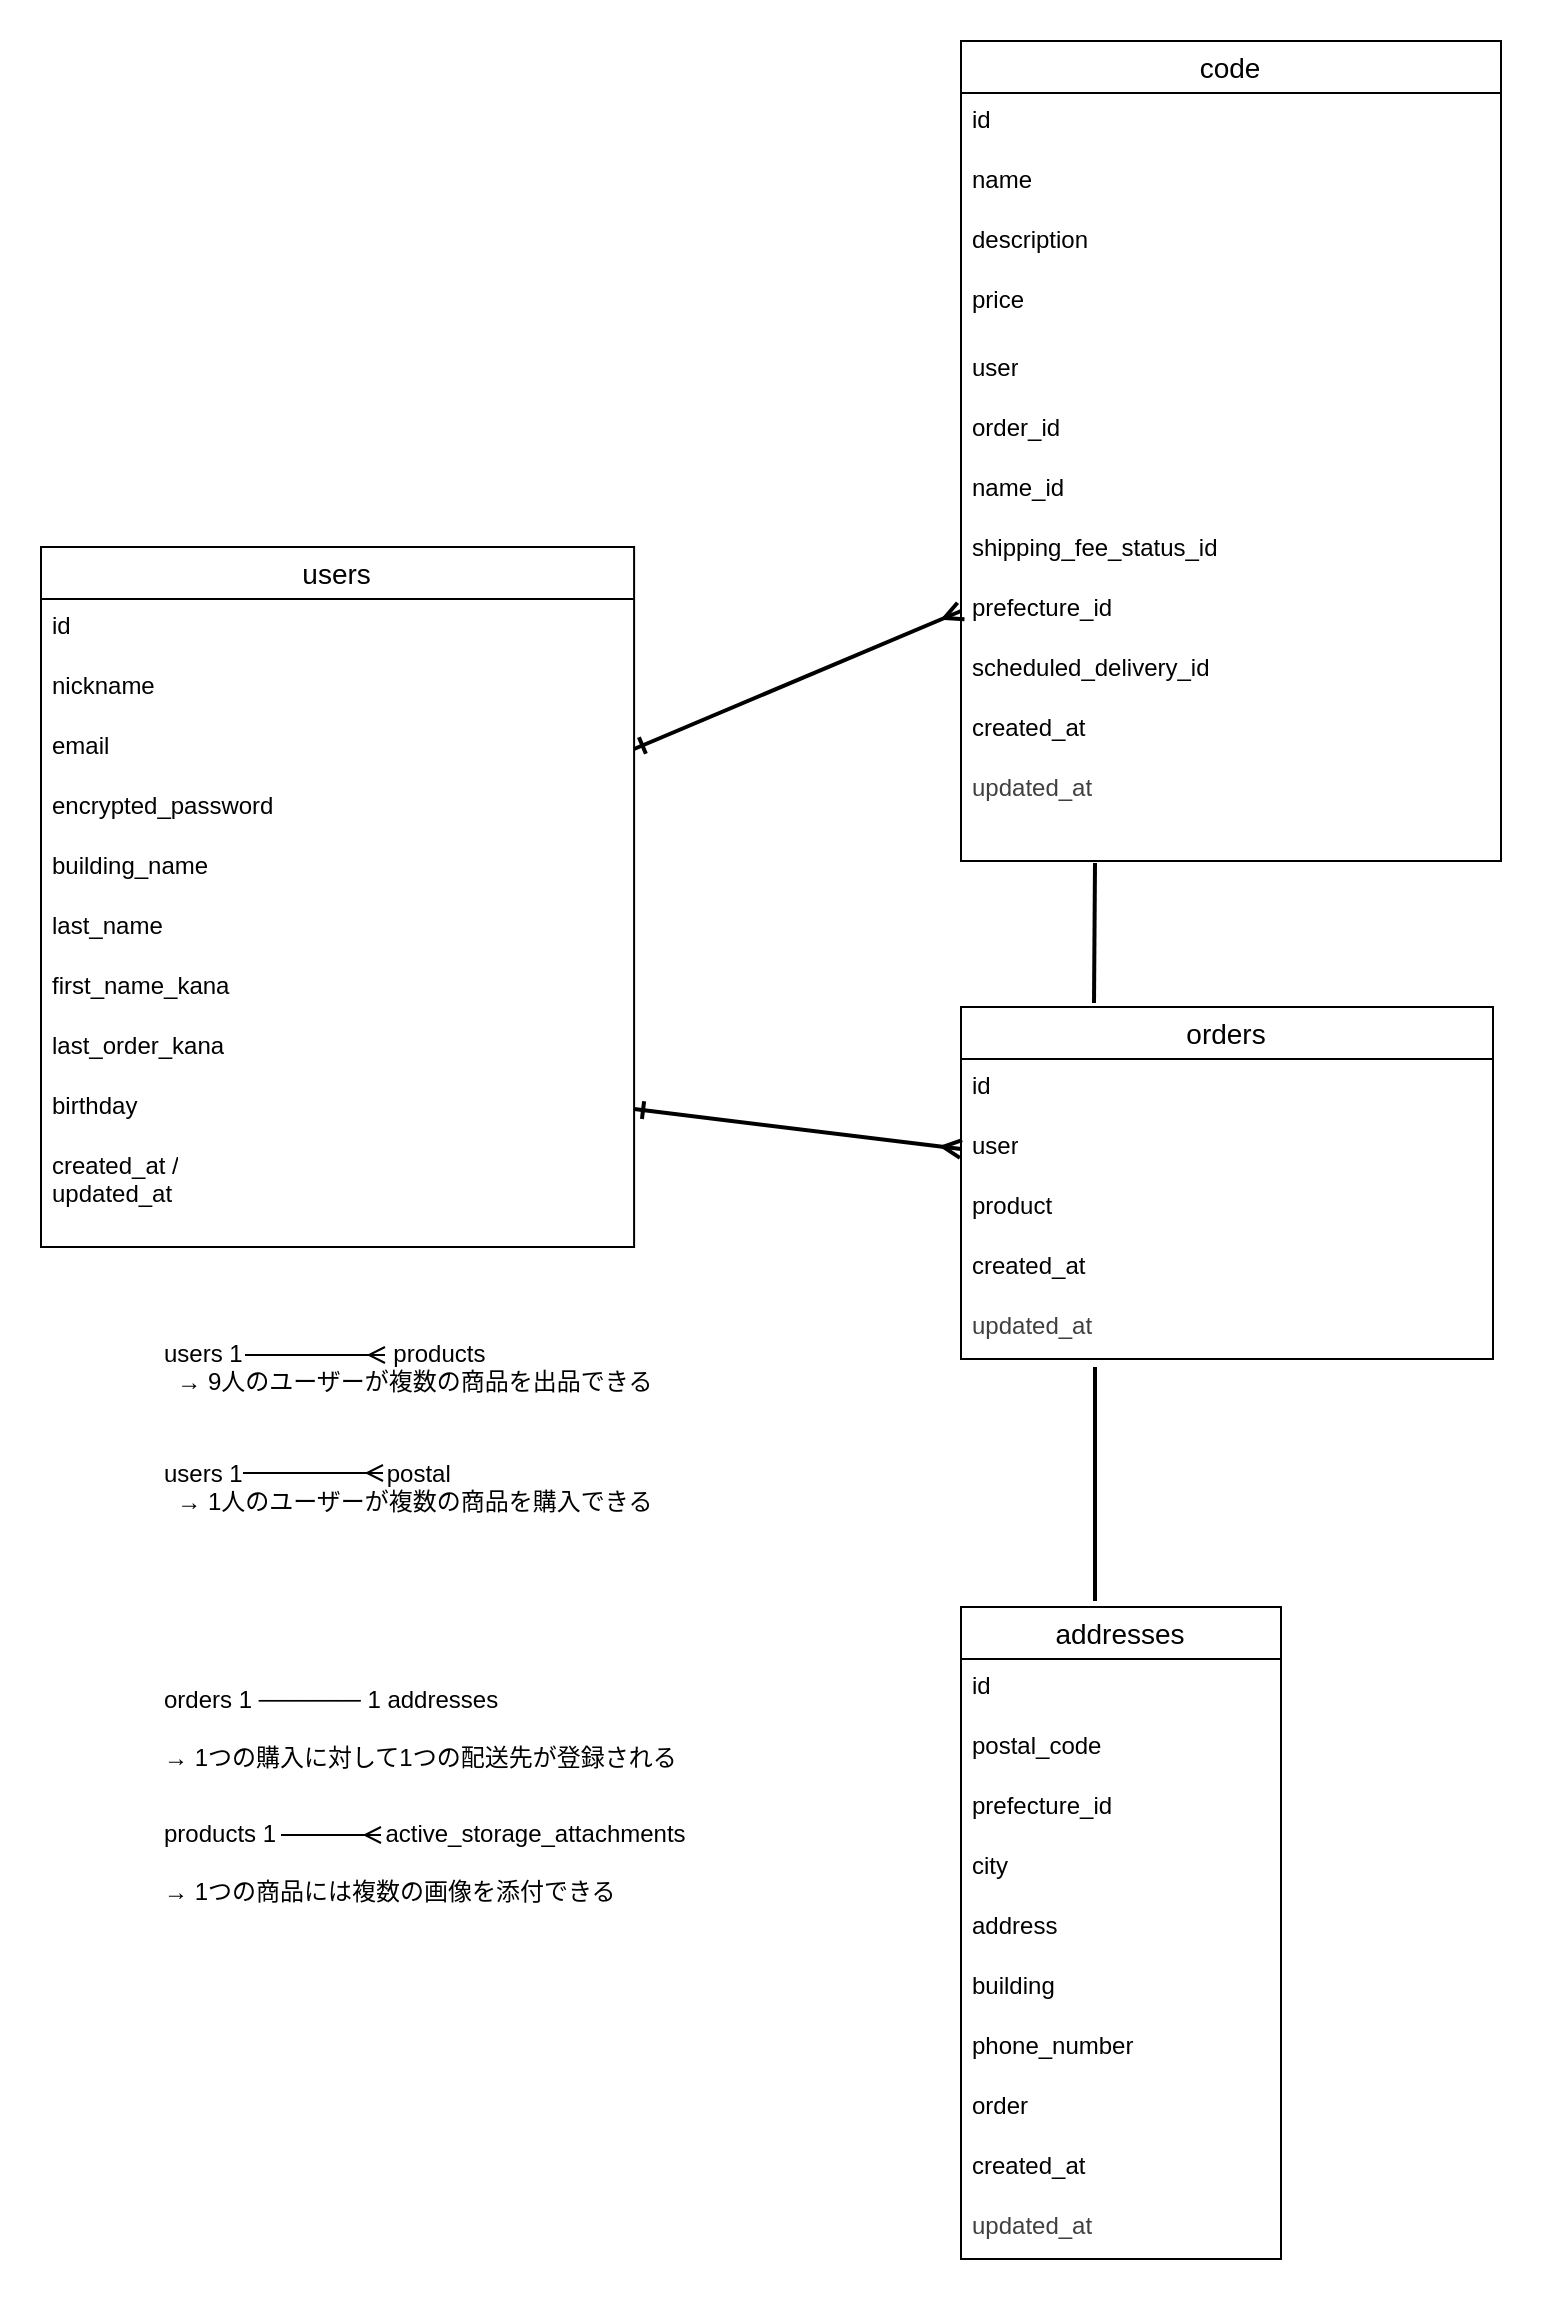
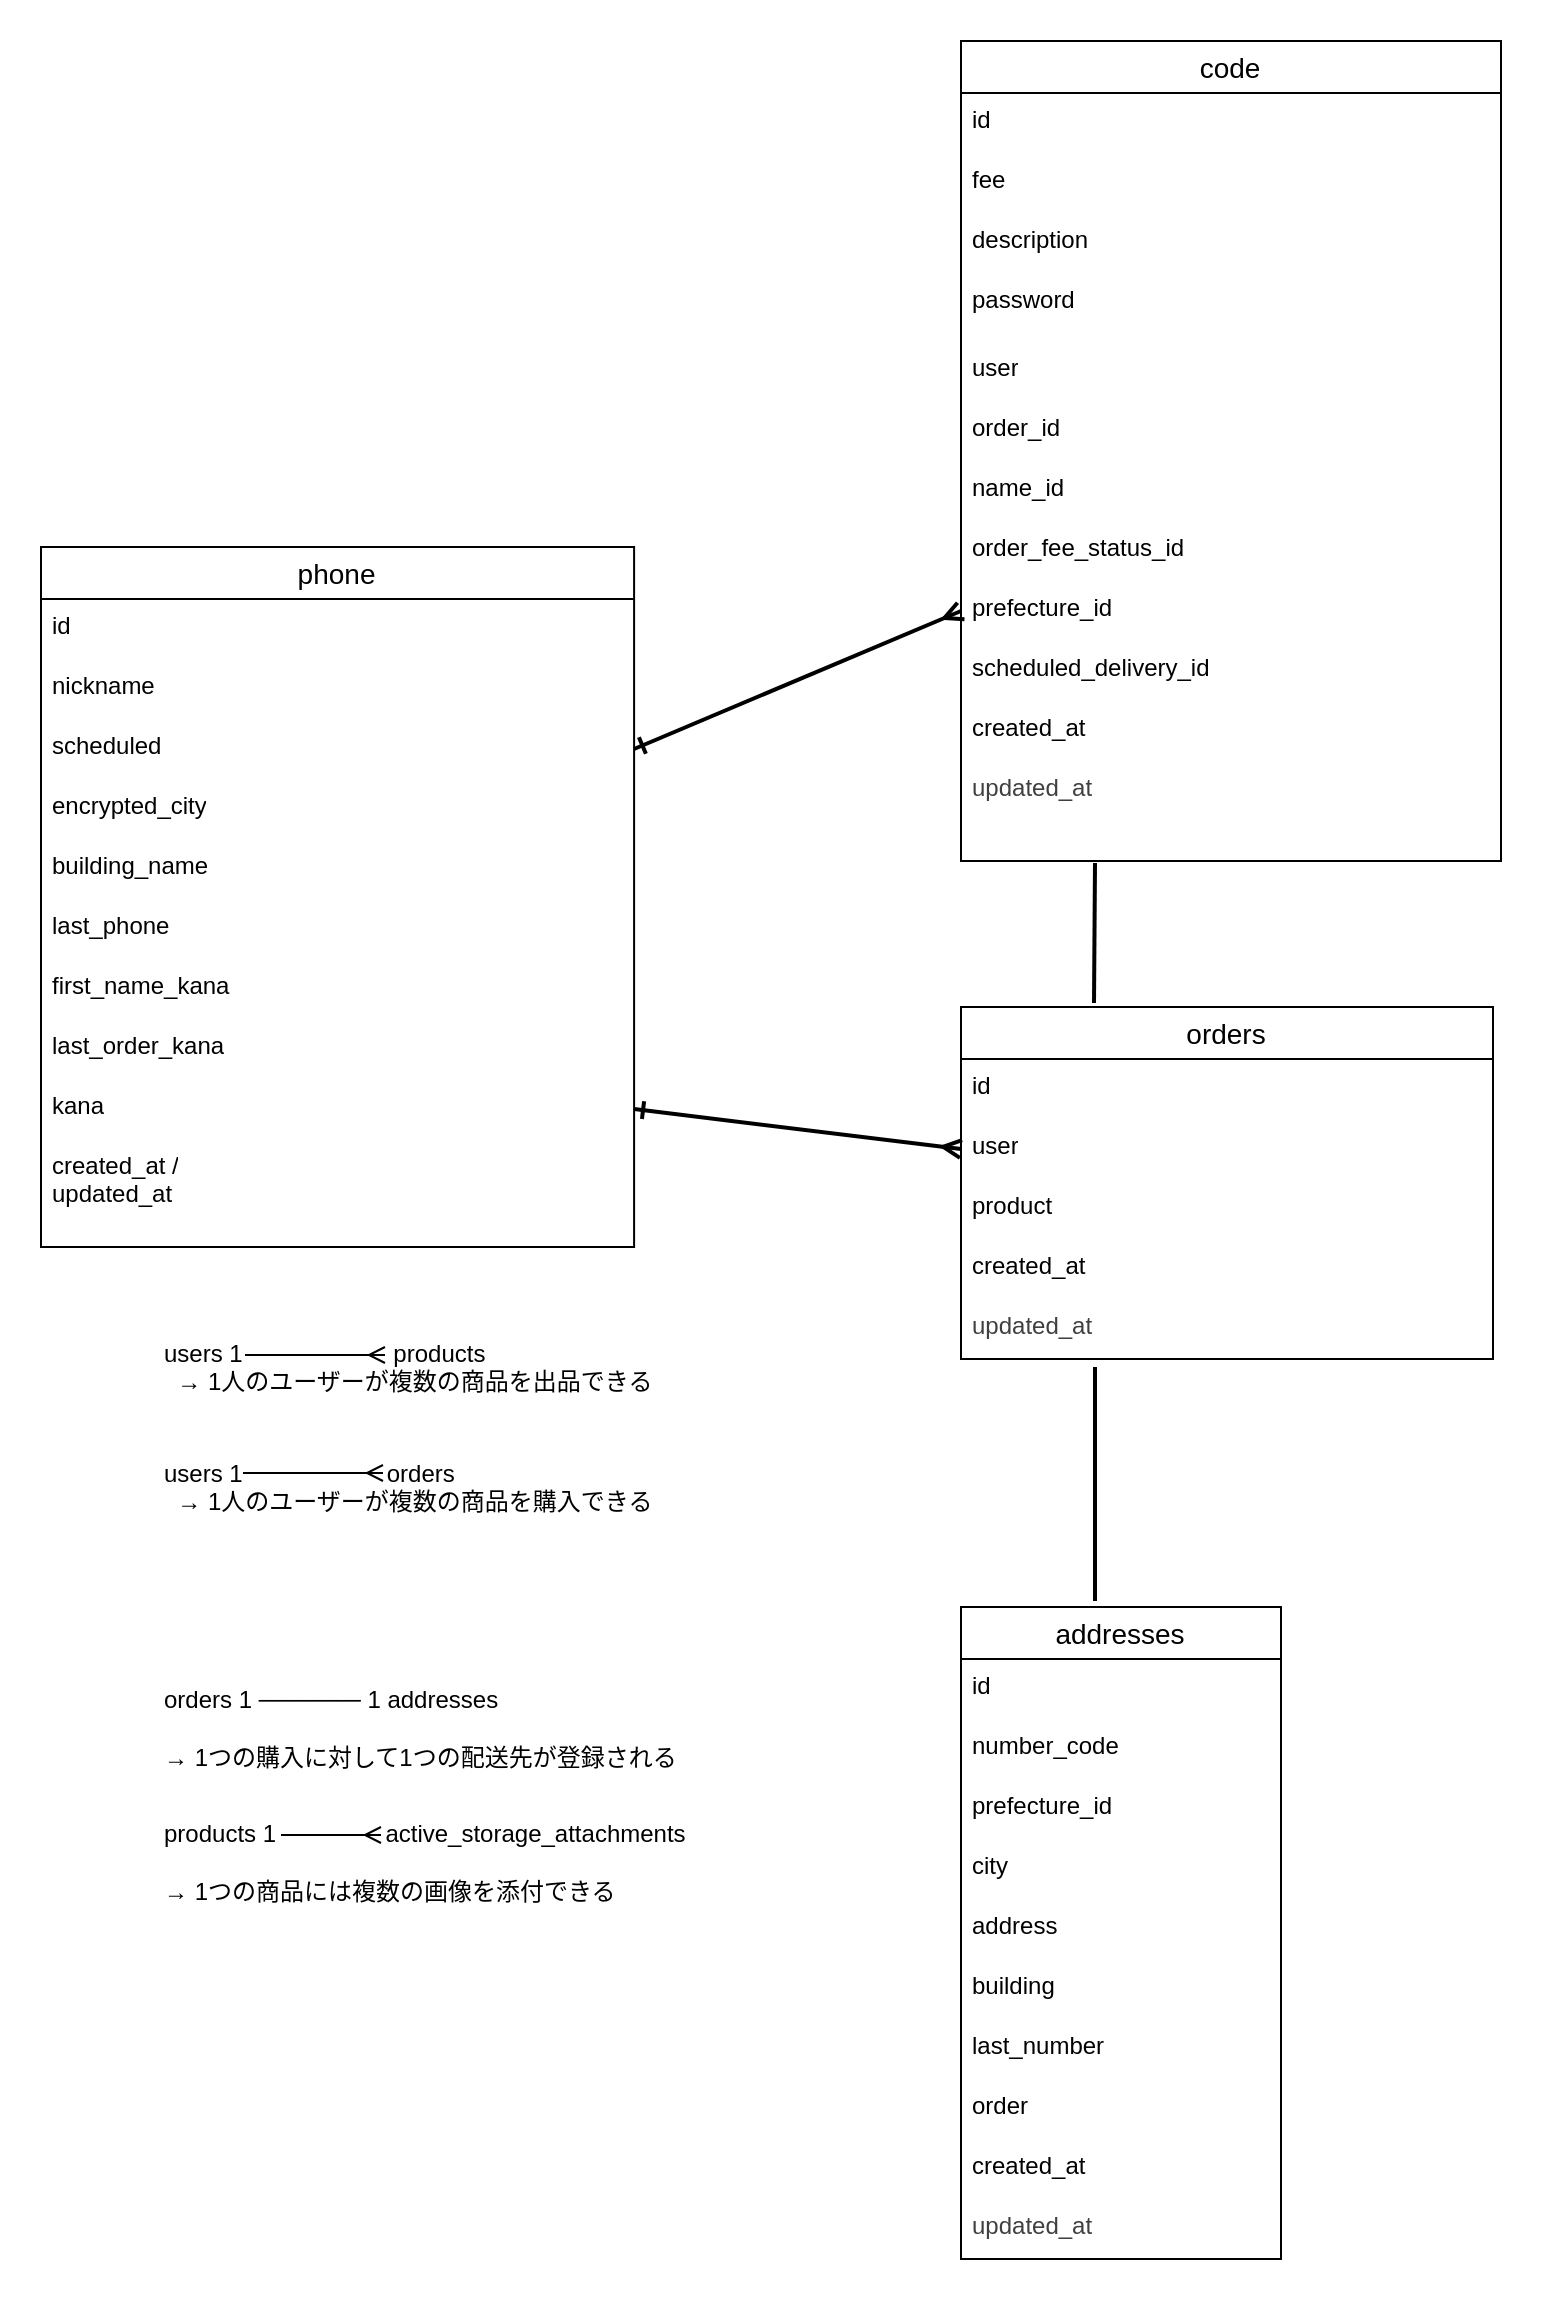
node "name": label "name" -> "fee"
node "price": label "price" -> "password"
node "shipping_fee_status_id": label "shipping_fee_status_id" -> "order_fee_status_id"
node "users": label "users" -> "phone"
node "email": label "email" -> "scheduled"
node "encrypted_password": label "encrypted_password" -> "encrypted_city"
node "last_name": label "last_name" -> "last_phone"
node "birthday": label "birthday" -> "kana"
node "users 1 products → 9人のユーザーが複数の商品を出品できる": label "users 1 products → 9人のユーザーが複数の商品を出品できる" -> "users 1 products → 1人のユーザーが複数の商品を出品できる"
node "users 1 postal → 1人のユーザーが複数の商品を購入できる": label "users 1 postal → 1人のユーザーが複数の商品を購入できる" -> "users 1 orders → 1人のユーザーが複数の商品を購入できる"
node "postal_code": label "postal_code" -> "number_code"
node "phone_number": label "phone_number" -> "last_number"
